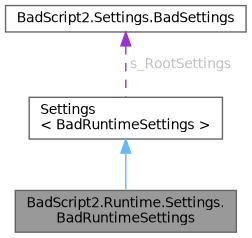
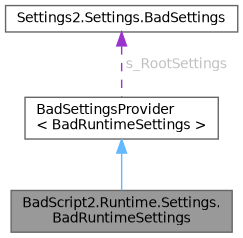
node "BadScript2.Settings.BadSettings": label "BadScript2.Settings.BadSettings" -> "Settings2.Settings.BadSettings"
node "Settings < BadRuntimeSettings >": label "Settings < BadRuntimeSettings >" -> "BadSettingsProvider < BadRuntimeSettings >"
